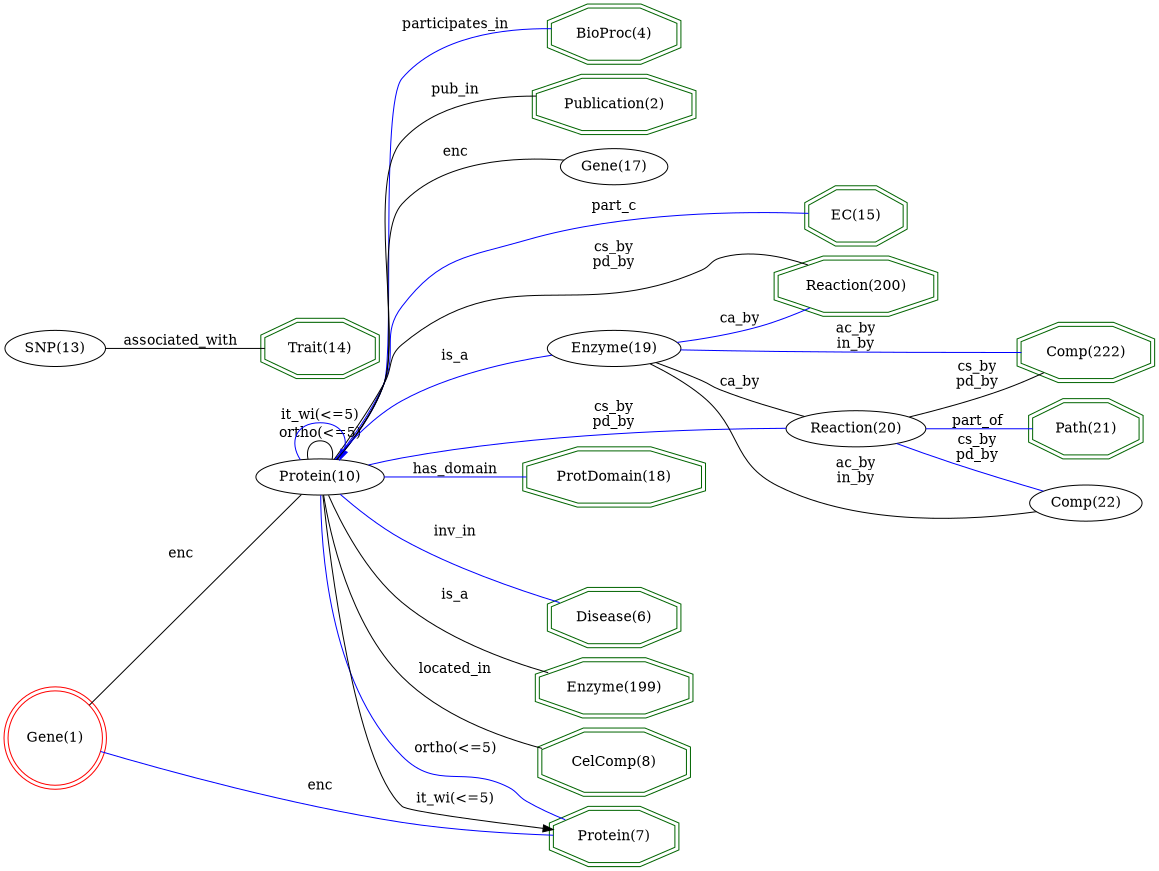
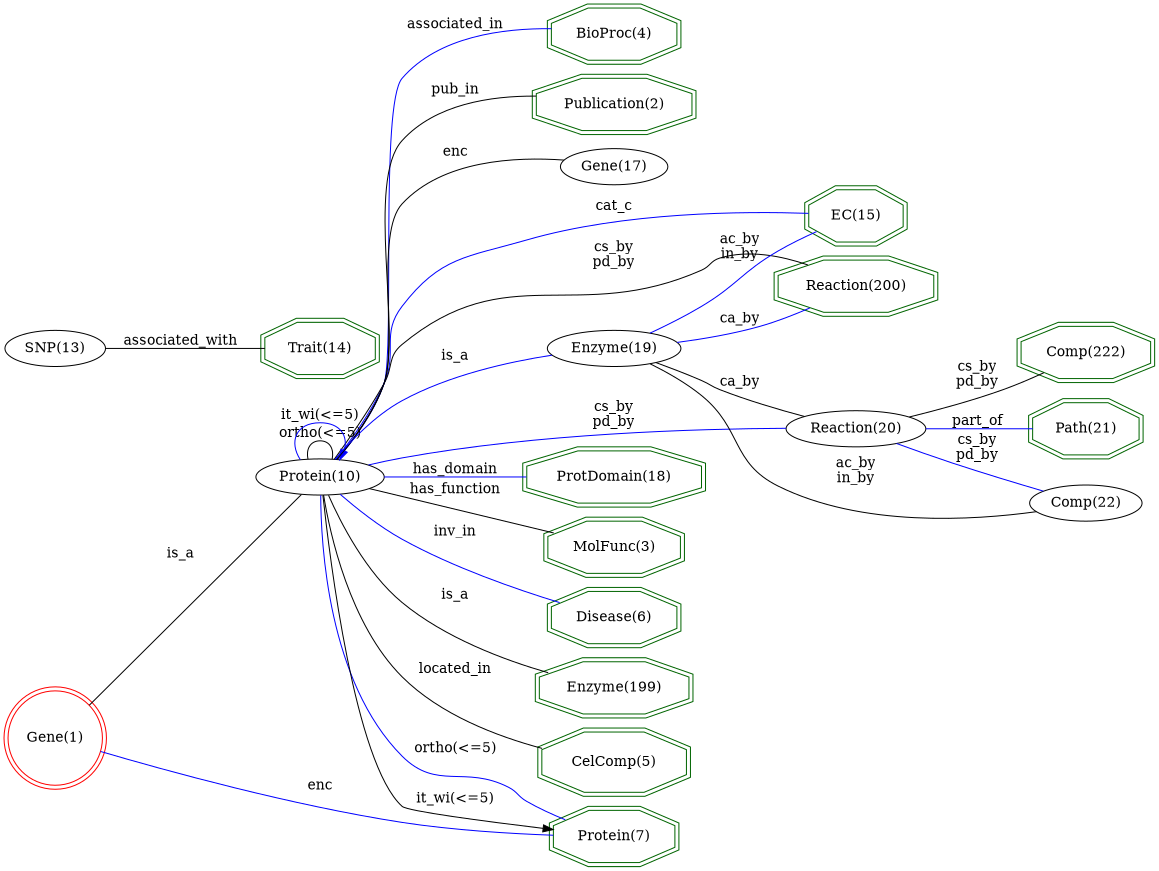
edge "BioProc(4)" -- "Protein(10)": label "participates_in" -> "associated_in"
edge "EC(15)" -- "Protein(10)": label "part_c" -> "cat_c"
edge "Enzyme(19)" -- "Comp(222)": now "Enzyme(19)" -- "EC(15)"
node "MolFunc(3)": added
edge "Protein(10)" -- "Gene(1)": label "enc" -> "is_a"
node "CelComp(8)": label "CelComp(8)" -> "CelComp(5)"
